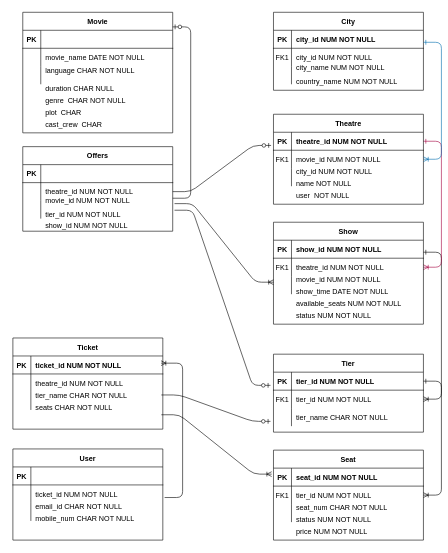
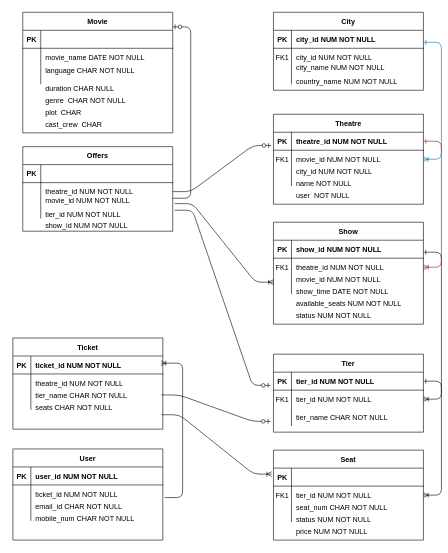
node "user_id NUM NOT NULL": added
node "seat_id NUM NOT NULL": removed
